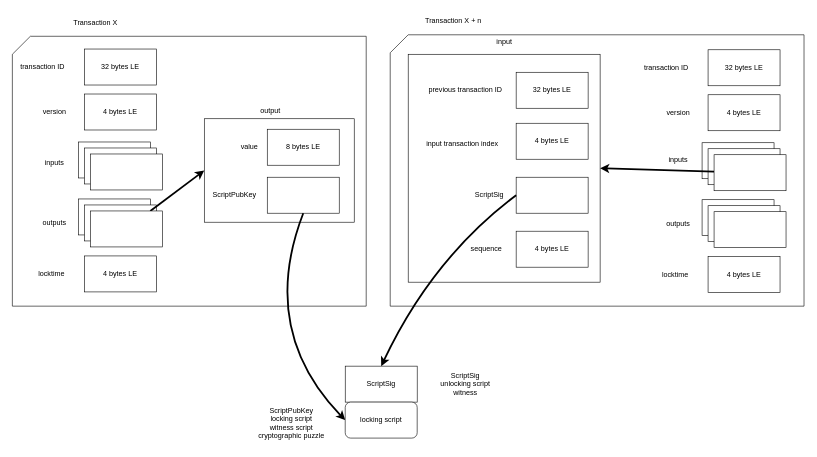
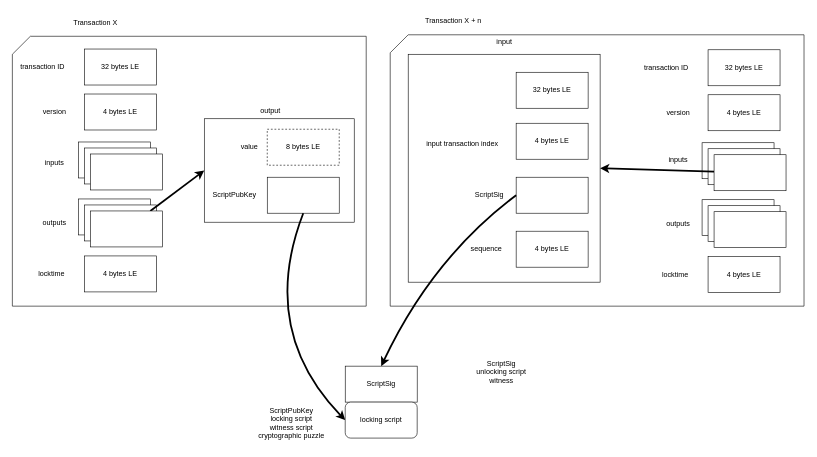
node "previous transaction ID": removed
node "8 bytes LE": style solid -> dashed
node "ScriptSig unlocking script witness": moved (465, 384) -> (501, 372)
